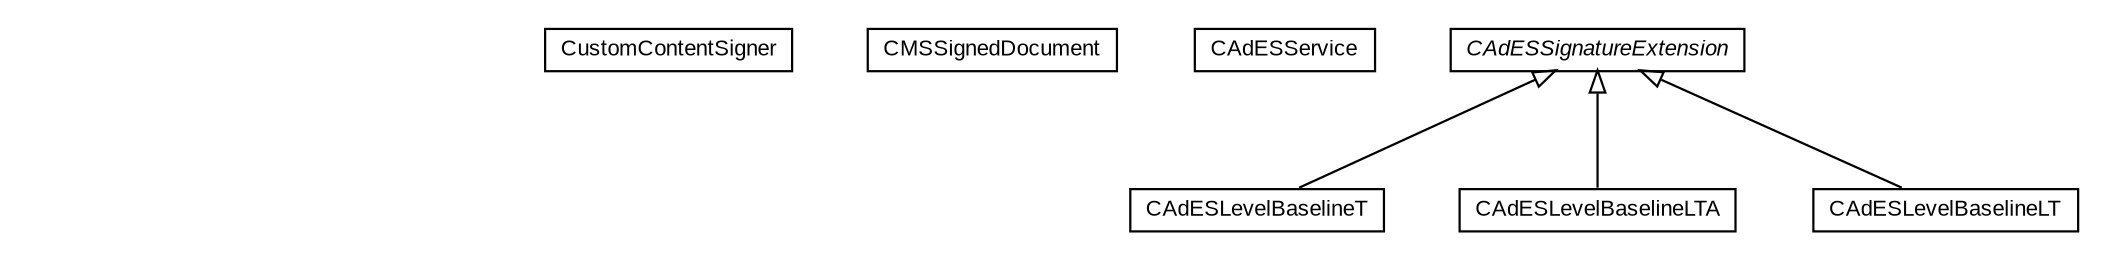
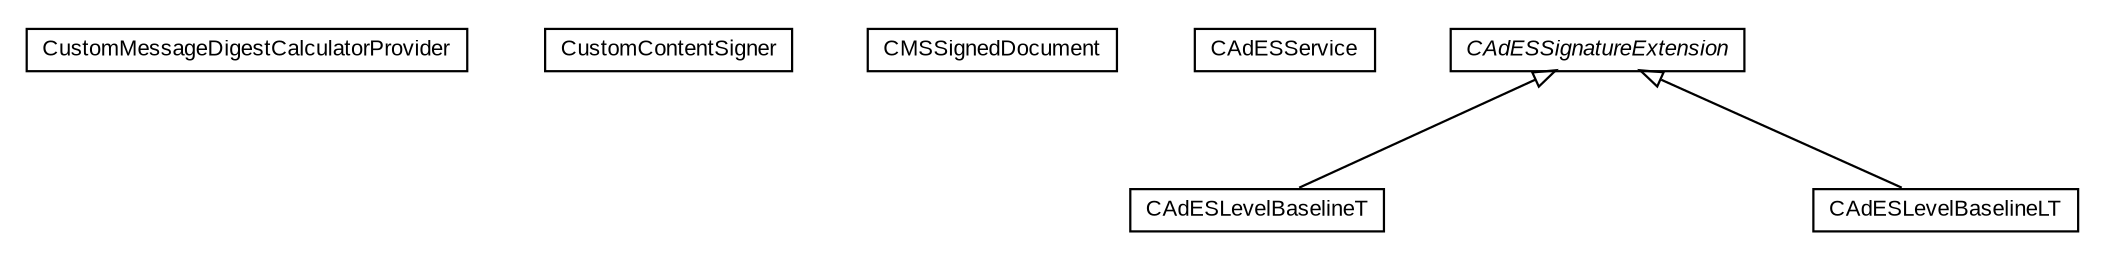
node "CustomMessageDigestCalculatorProvider": added
node "CAdESLevelBaselineLTA": removed
